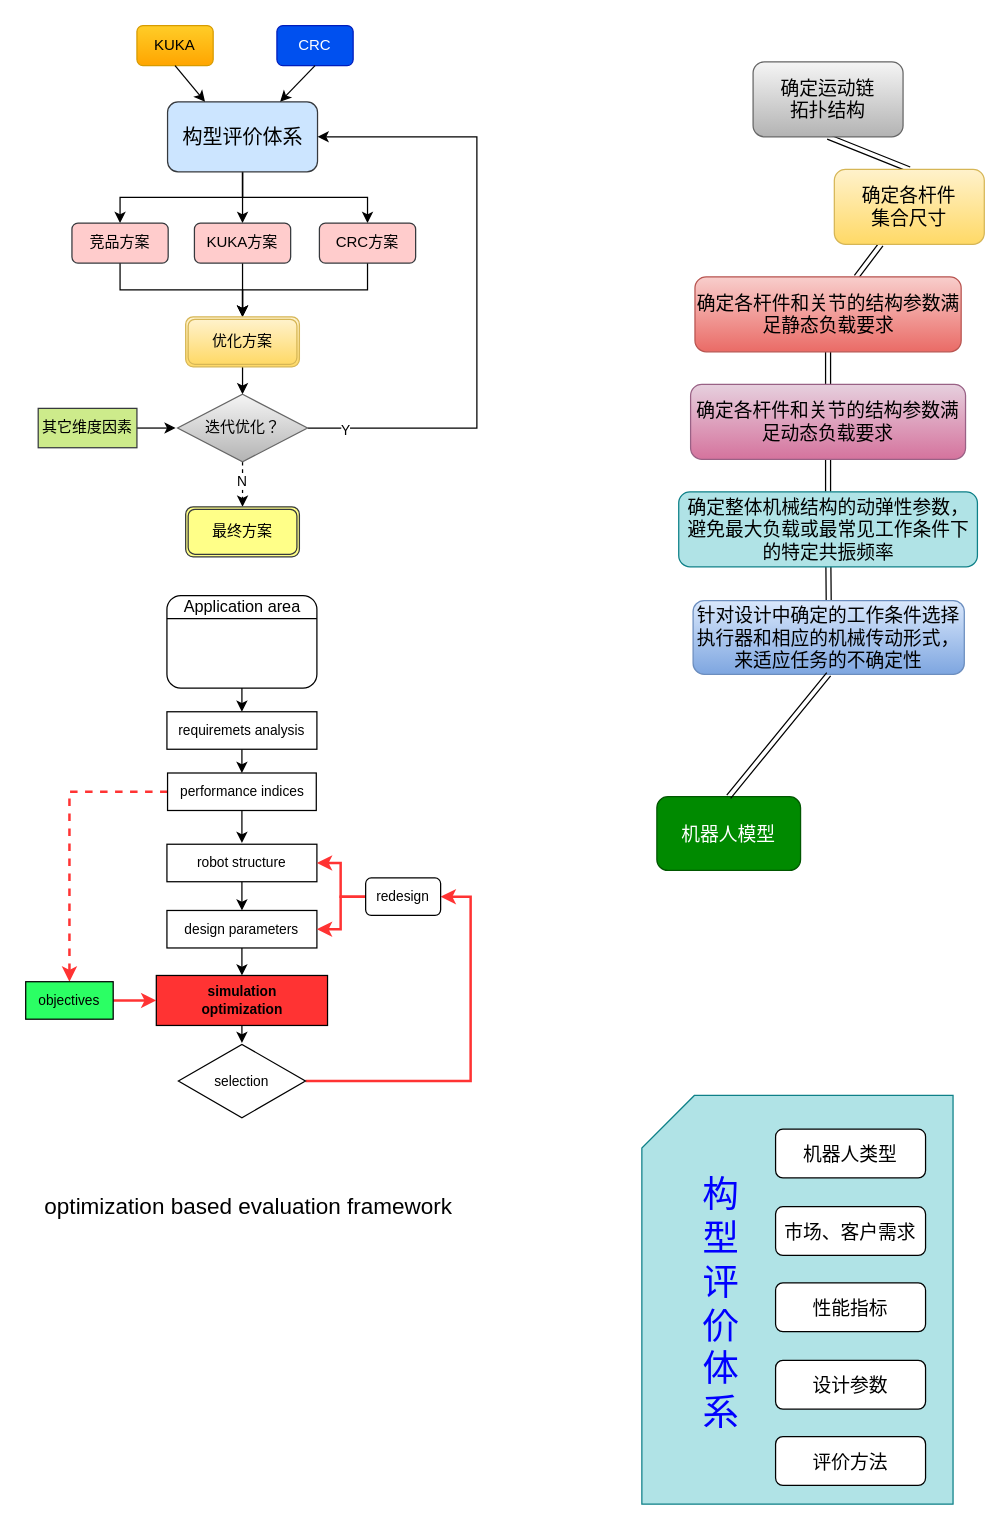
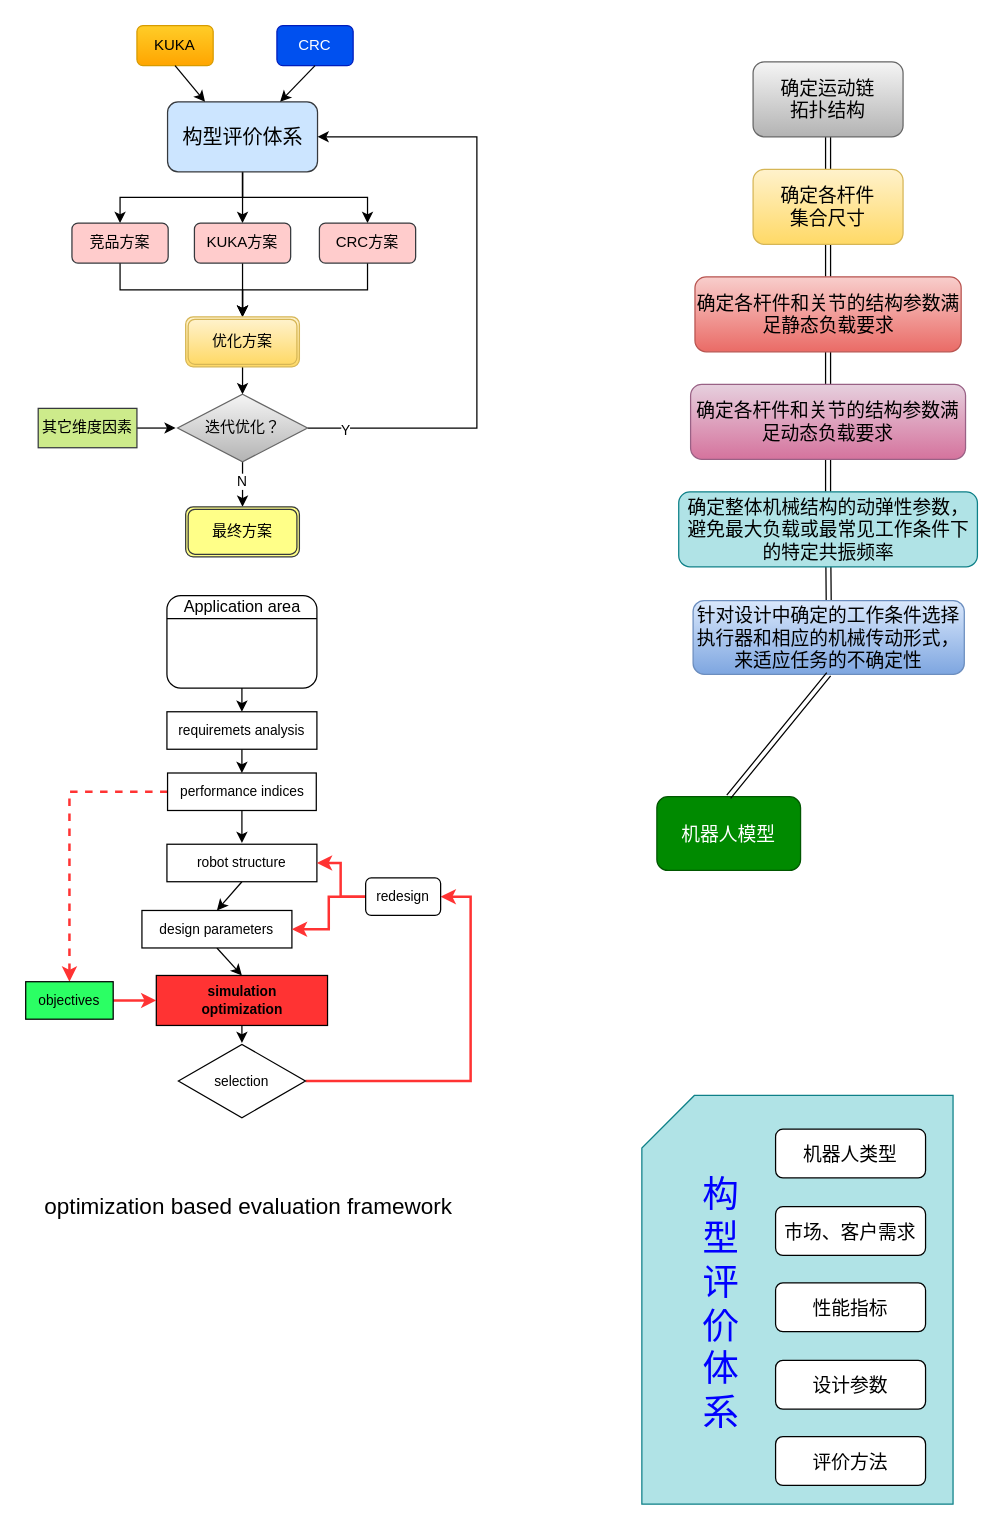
node "确定各杆件集合尺寸": moved (909, 207) -> (828, 207)
edge "迭代优化？" -> "最终方案": style dashed -> solid
node "design parameters": moved (242, 929) -> (217, 929)
